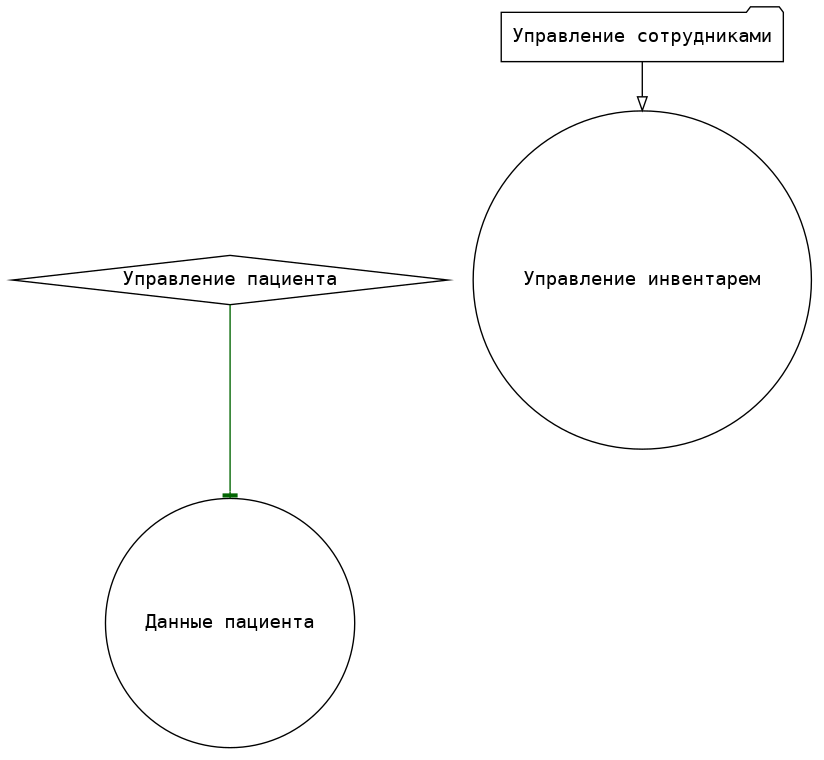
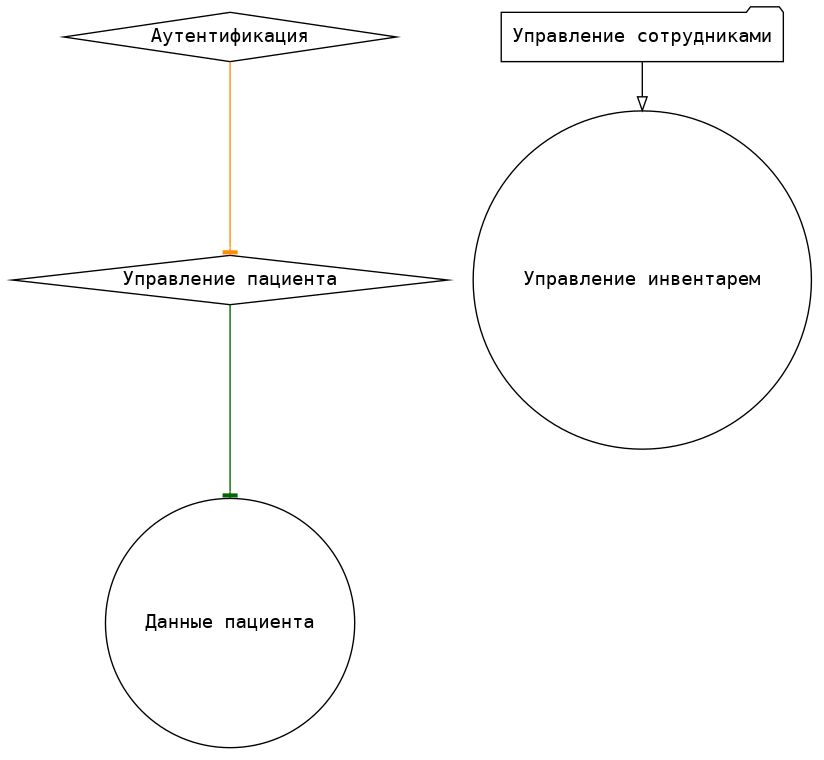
node "Аутентификация": added
